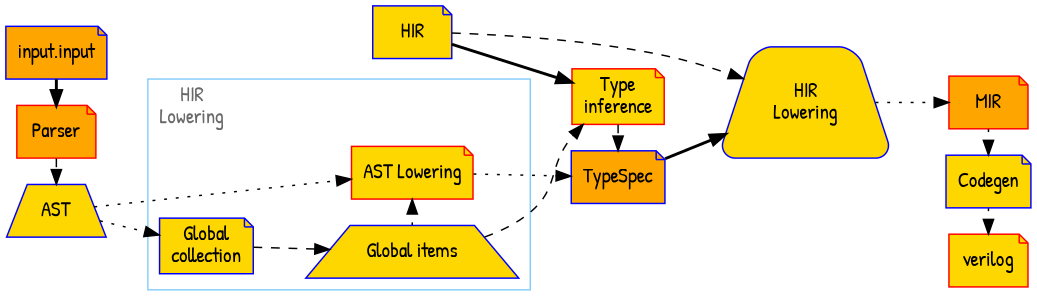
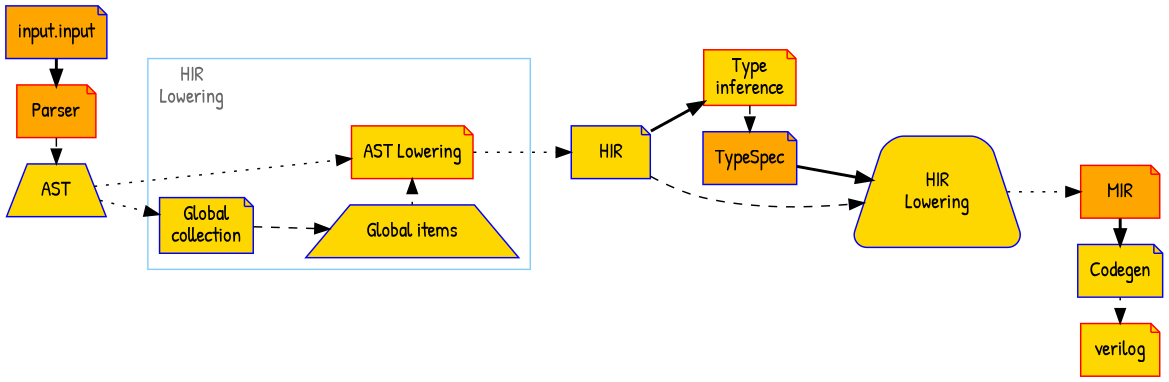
edge "MIR" -> "Codegen": style dotted -> bold
edge "AST Lowering" -> "TypeSpec": now "AST Lowering" -> "HIR"
edge "Global items" -> "Type inference": removed
